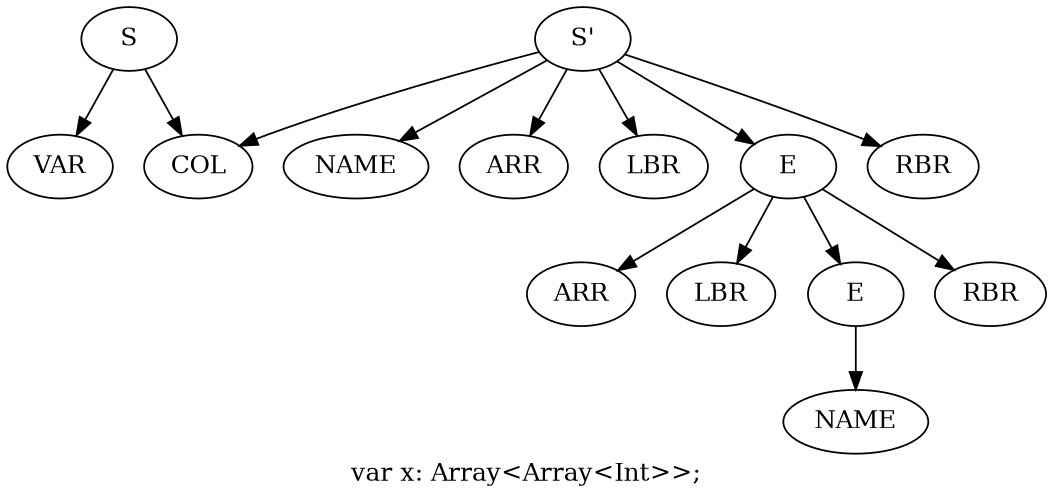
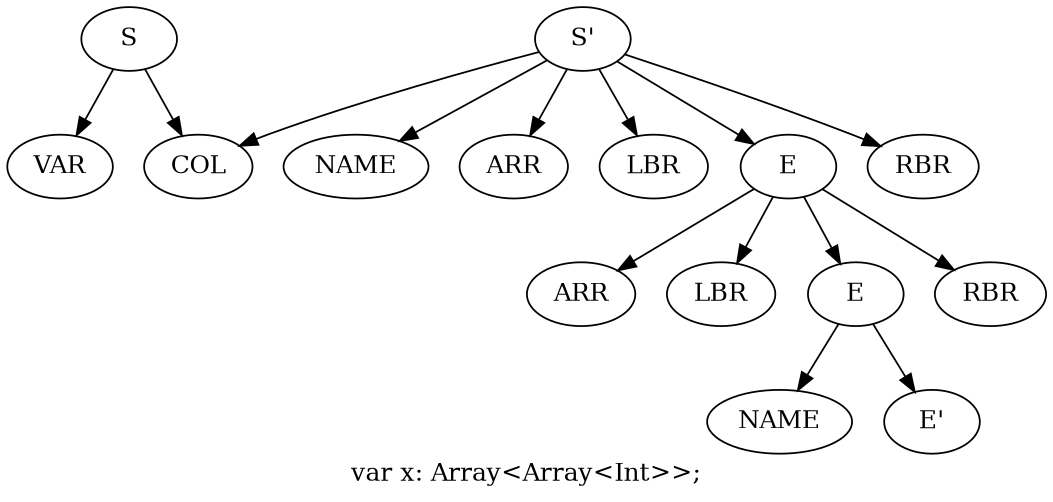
node "E'": added
